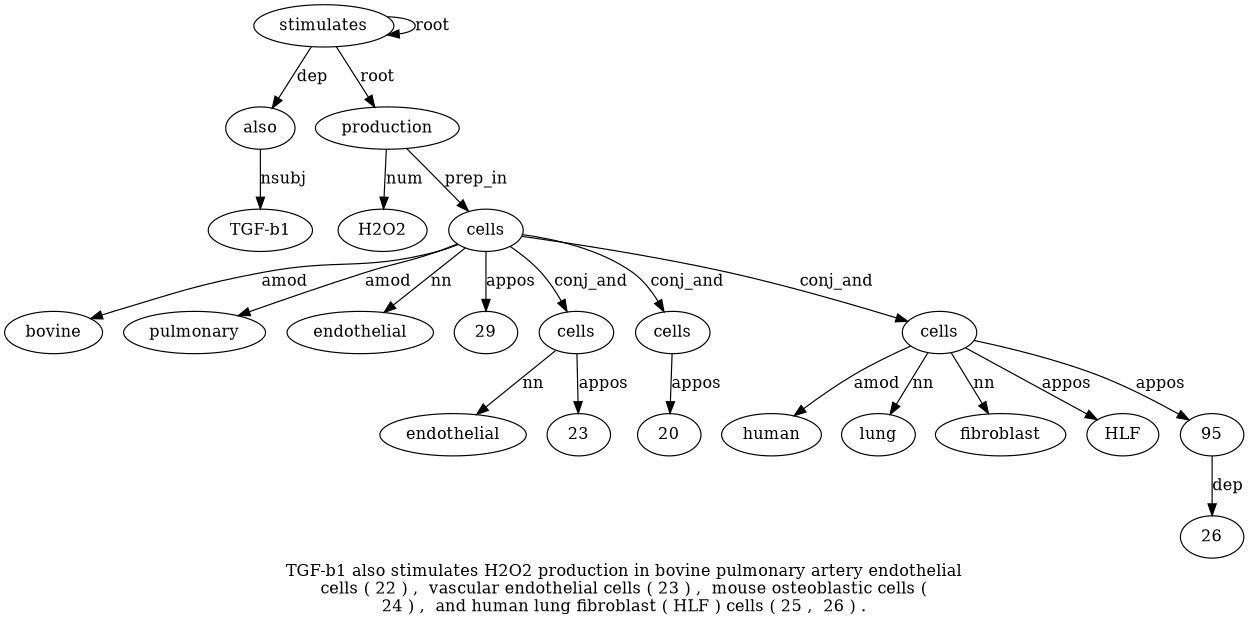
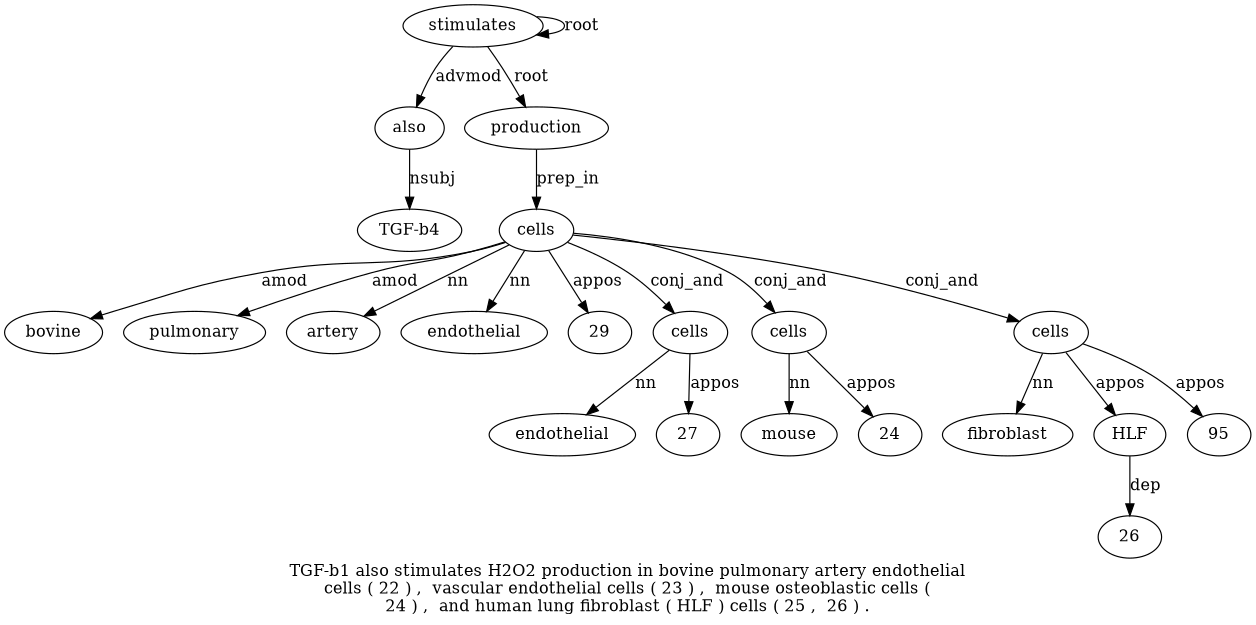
edge "stimulates" -> "also": label "dep" -> "advmod"
node "TGF-b1": label "TGF-b1" -> "TGF-b4"
node "H2O2": removed
node "artery": added
node "23": label "23" -> "27"
node "20": label "20" -> "24"
node "human": removed
node "mouse": added
node "lung": removed
edge "95" -> "26": now "HLF" -> "26"
